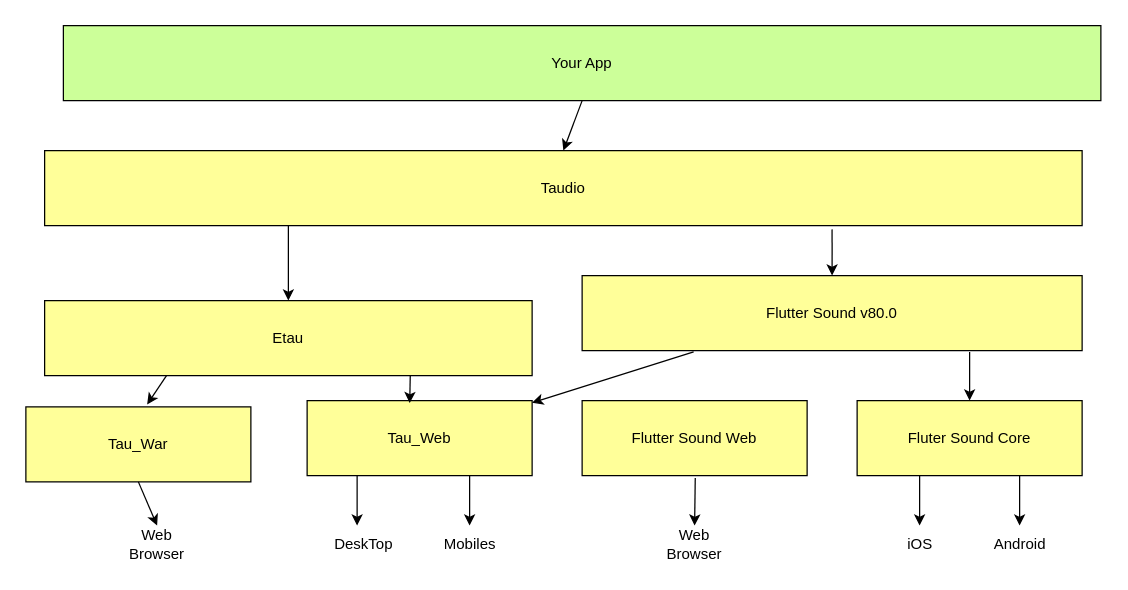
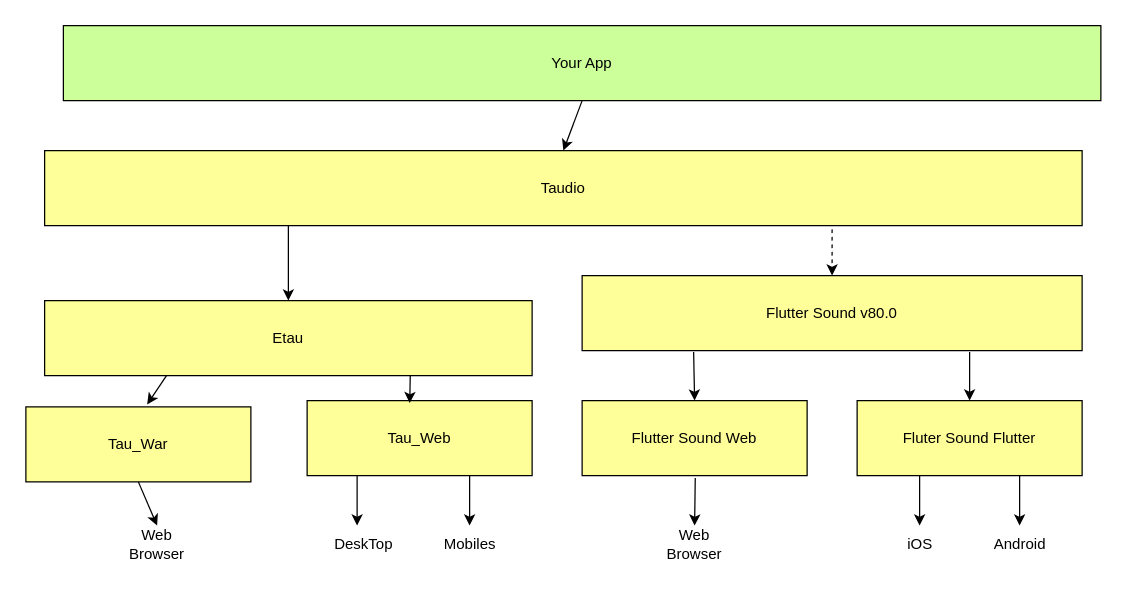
edge "Taudio" -> "Flutter Sound v80.0": style solid -> dashed
edge "Flutter Sound v80.0" -> "Tau_Web": now "Flutter Sound v80.0" -> "Flutter Sound Web"
node "Fluter Sound Core": label "Fluter Sound Core" -> "Fluter Sound Flutter"
